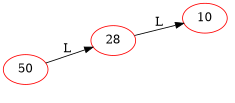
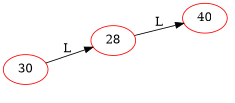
node "10": label "10" -> "40"
node "50": label "50" -> "30"
